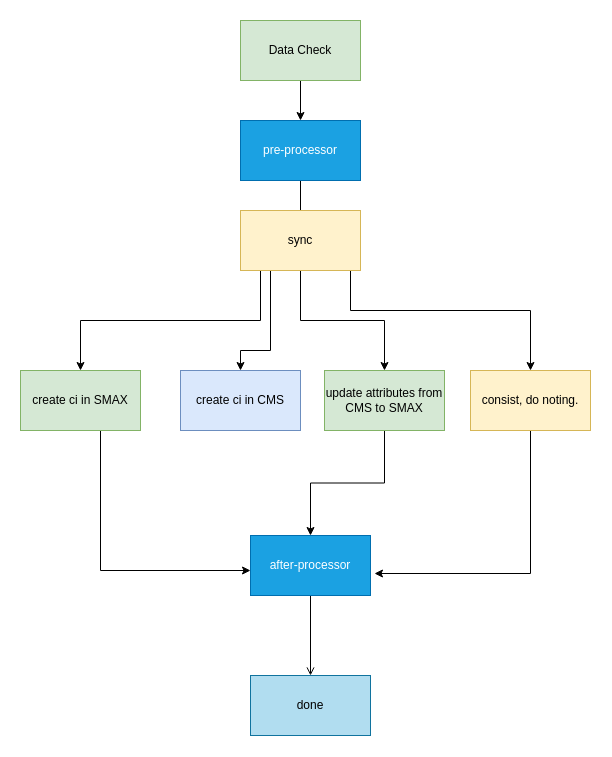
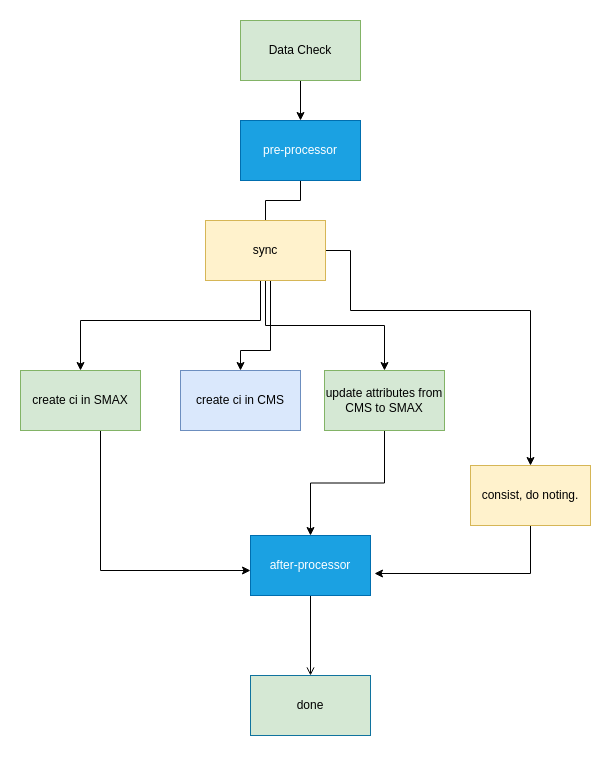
node "sync": moved (301, 241) -> (266, 251)
node "consist, do noting.": moved (531, 401) -> (531, 496)
node "done": fillcolor #b1ddf0 -> #d5e8d4
